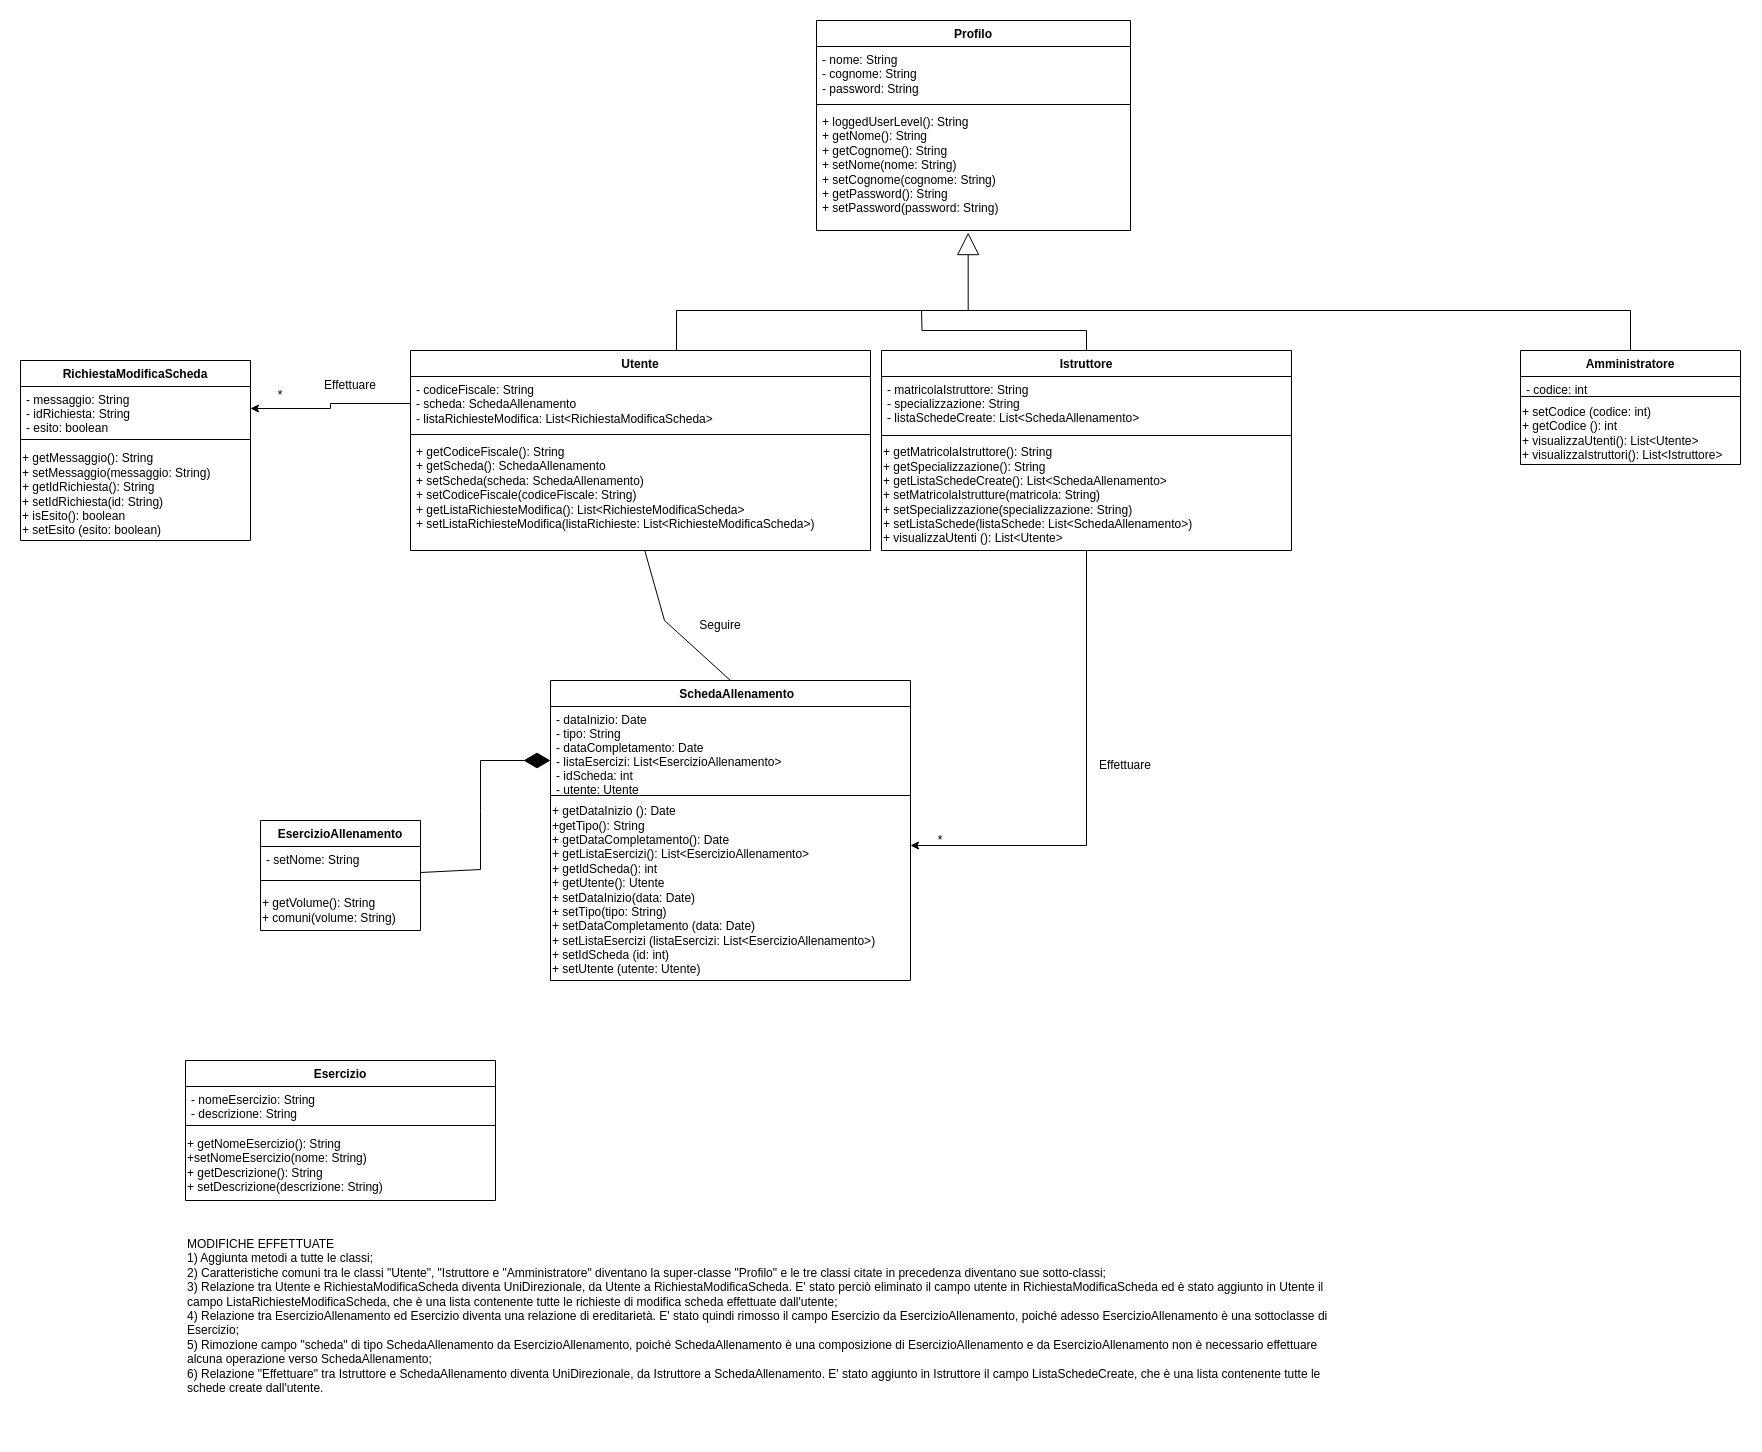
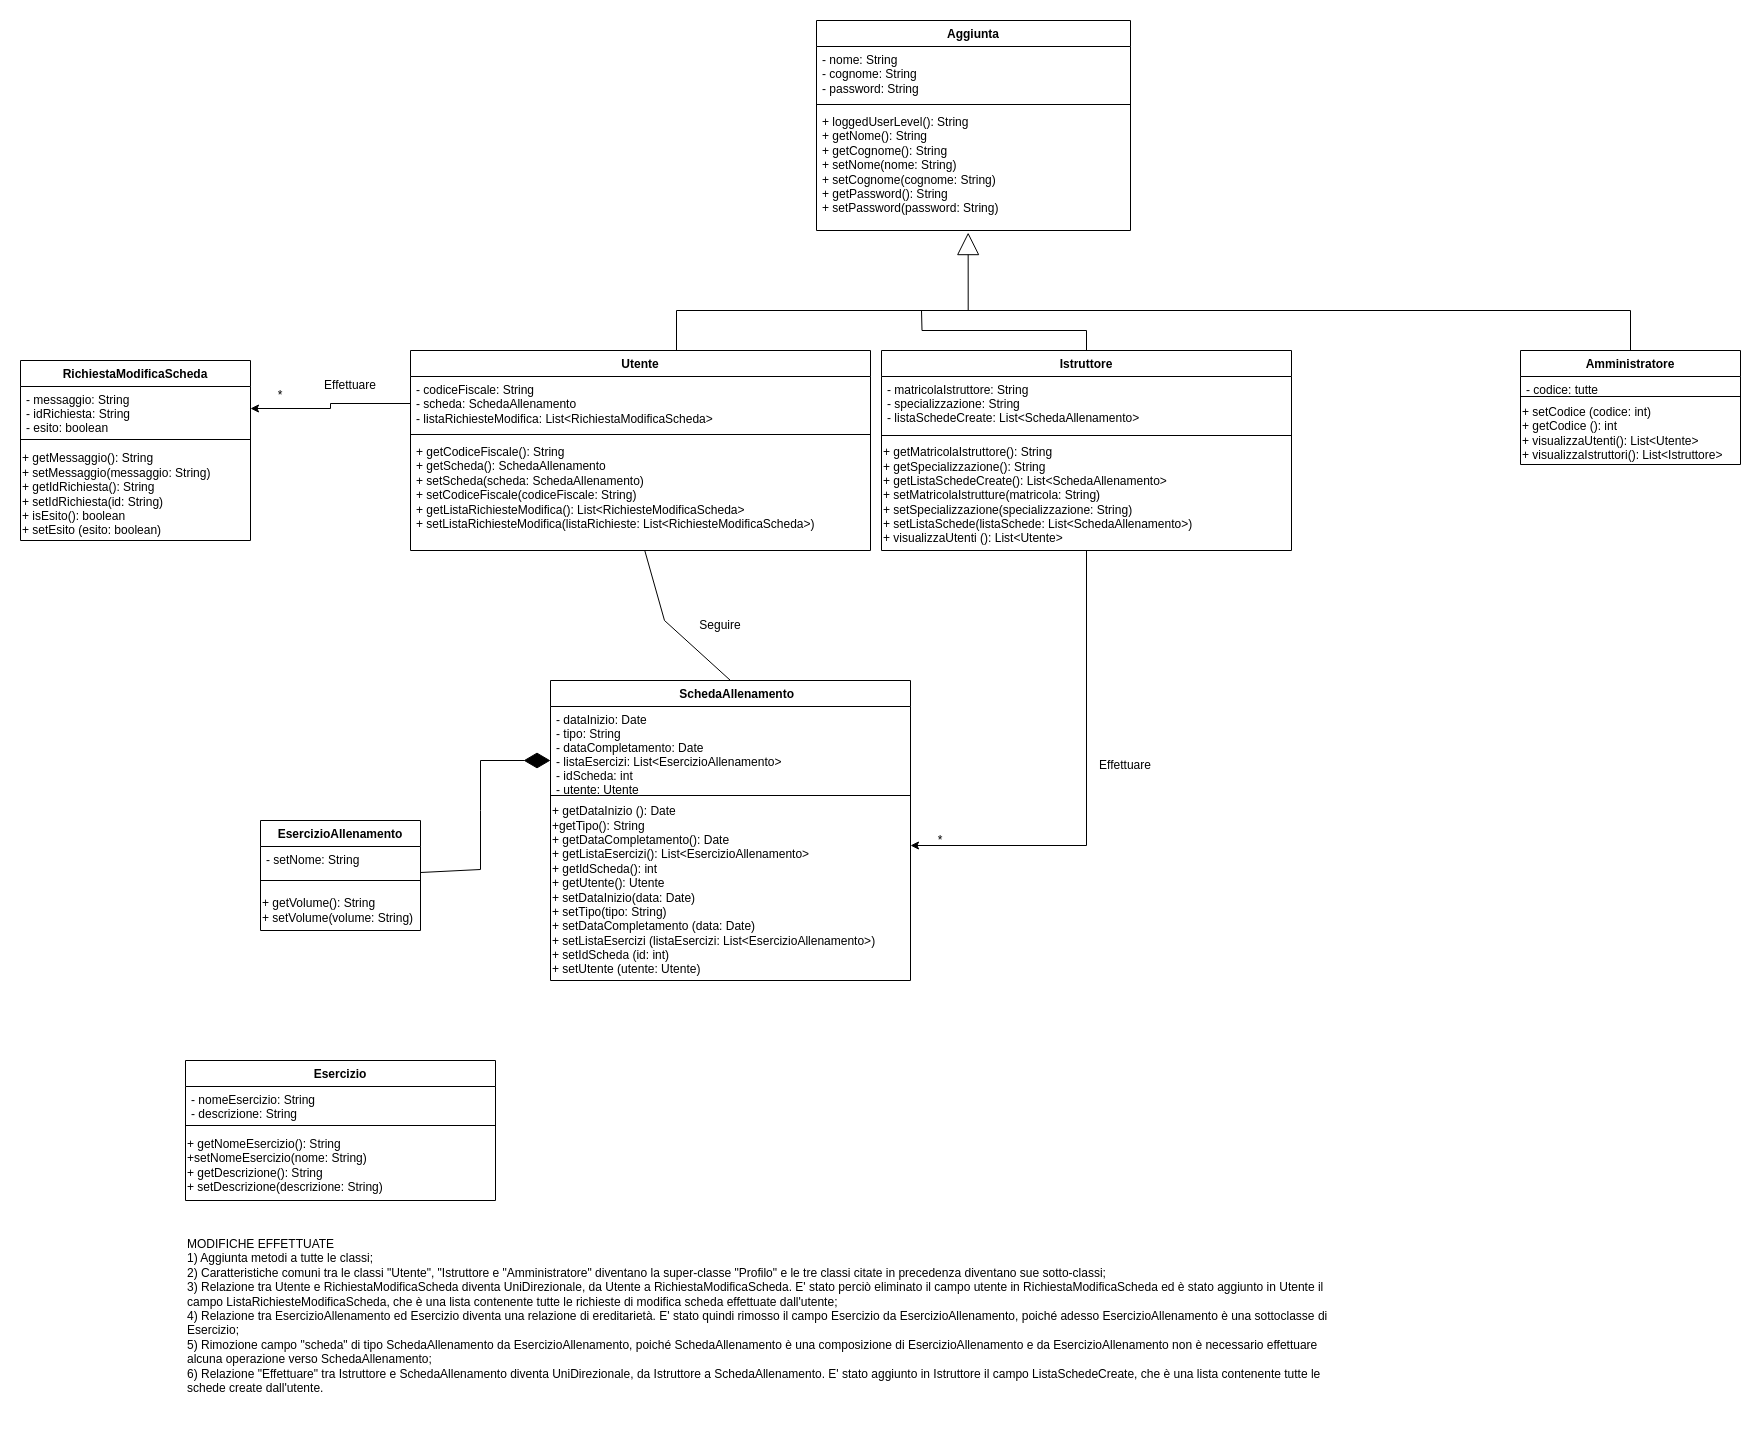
node "Profilo": label "Profilo" -> "Aggiunta"
node "- codice: int": label "- codice: int" -> "- codice: tutte"
node "+ getVolume(): String + comuni(volume: String)": label "+ getVolume(): String + comuni(volume: String)" -> "+ getVolume(): String + setVolume(volume: String)"
